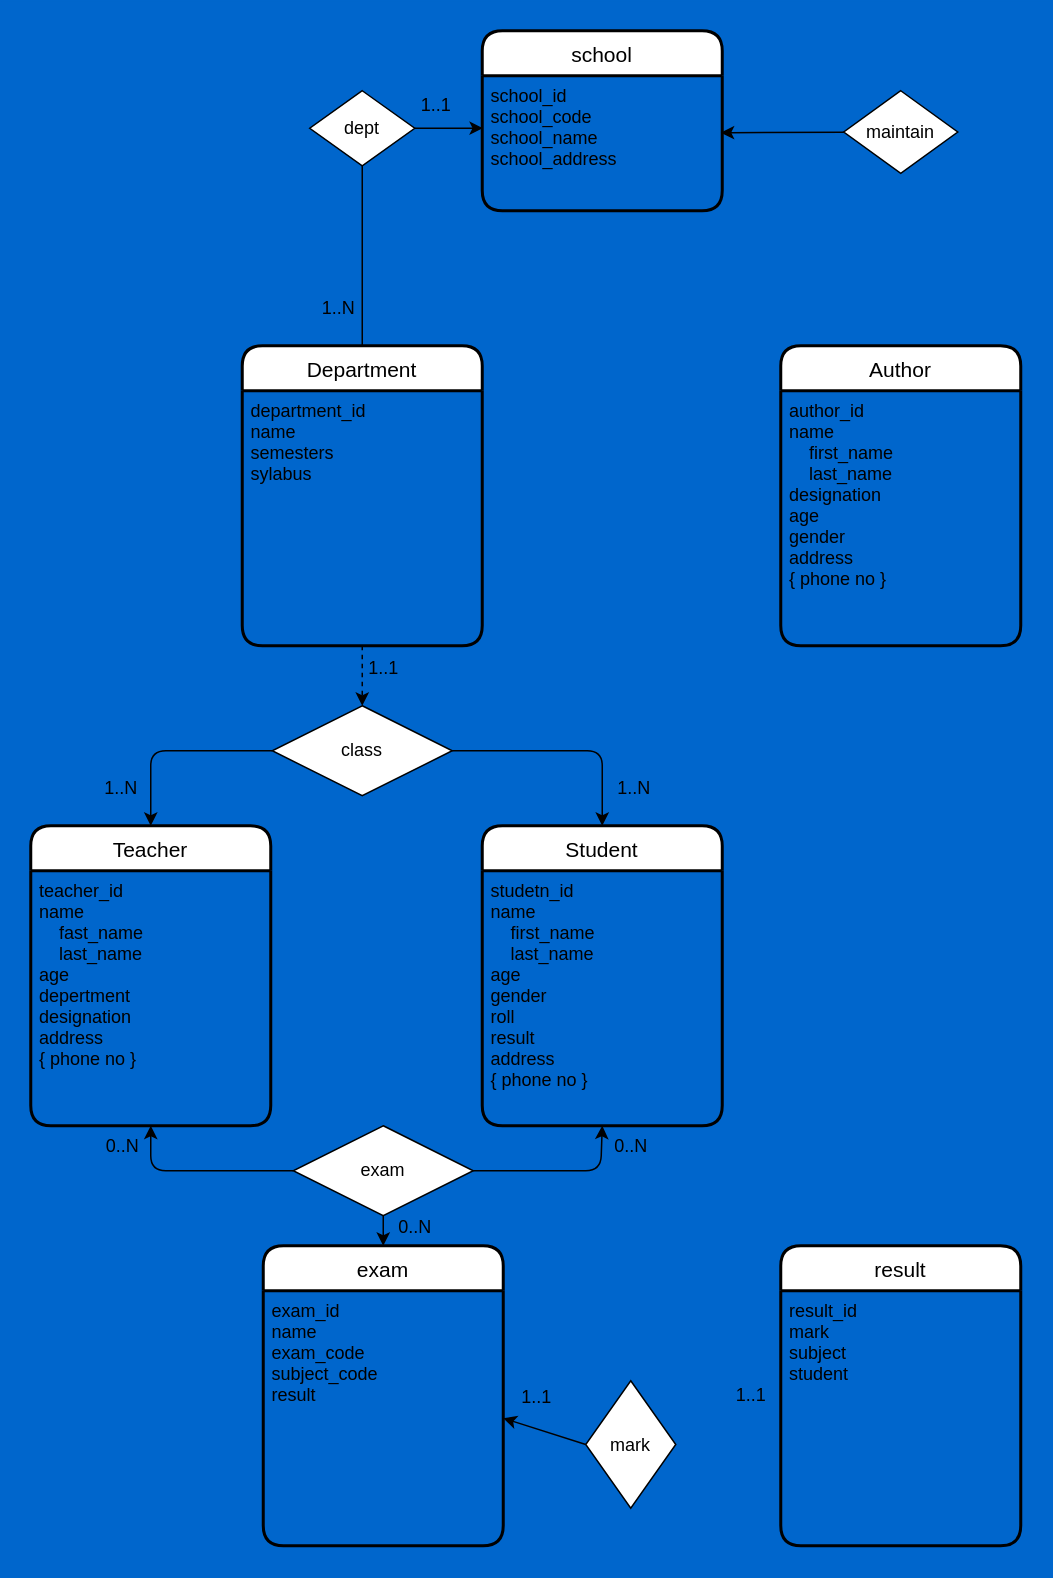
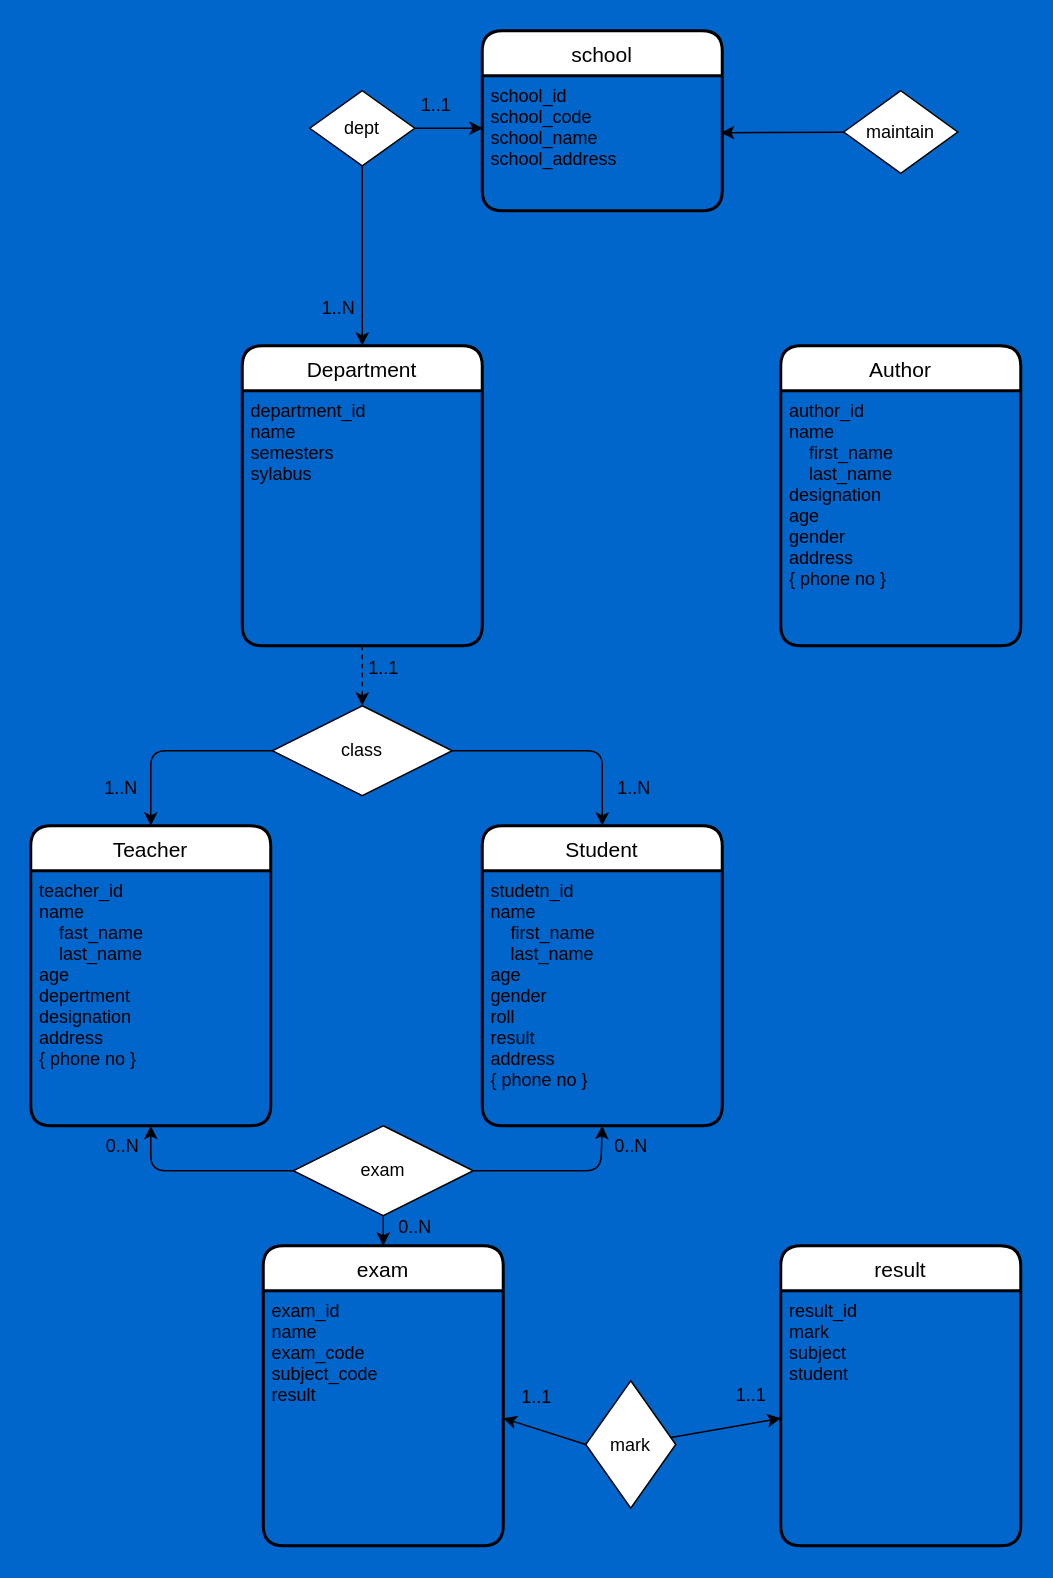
edge "dept" -- "Department": arrowhead none -> classic
edge "mark" -> "result_id mark subject student": added
